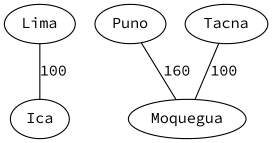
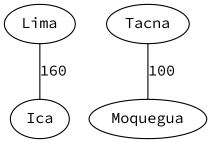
node "Puno": removed
edge "Lima" -- "Ica": label "100" -> "160"
